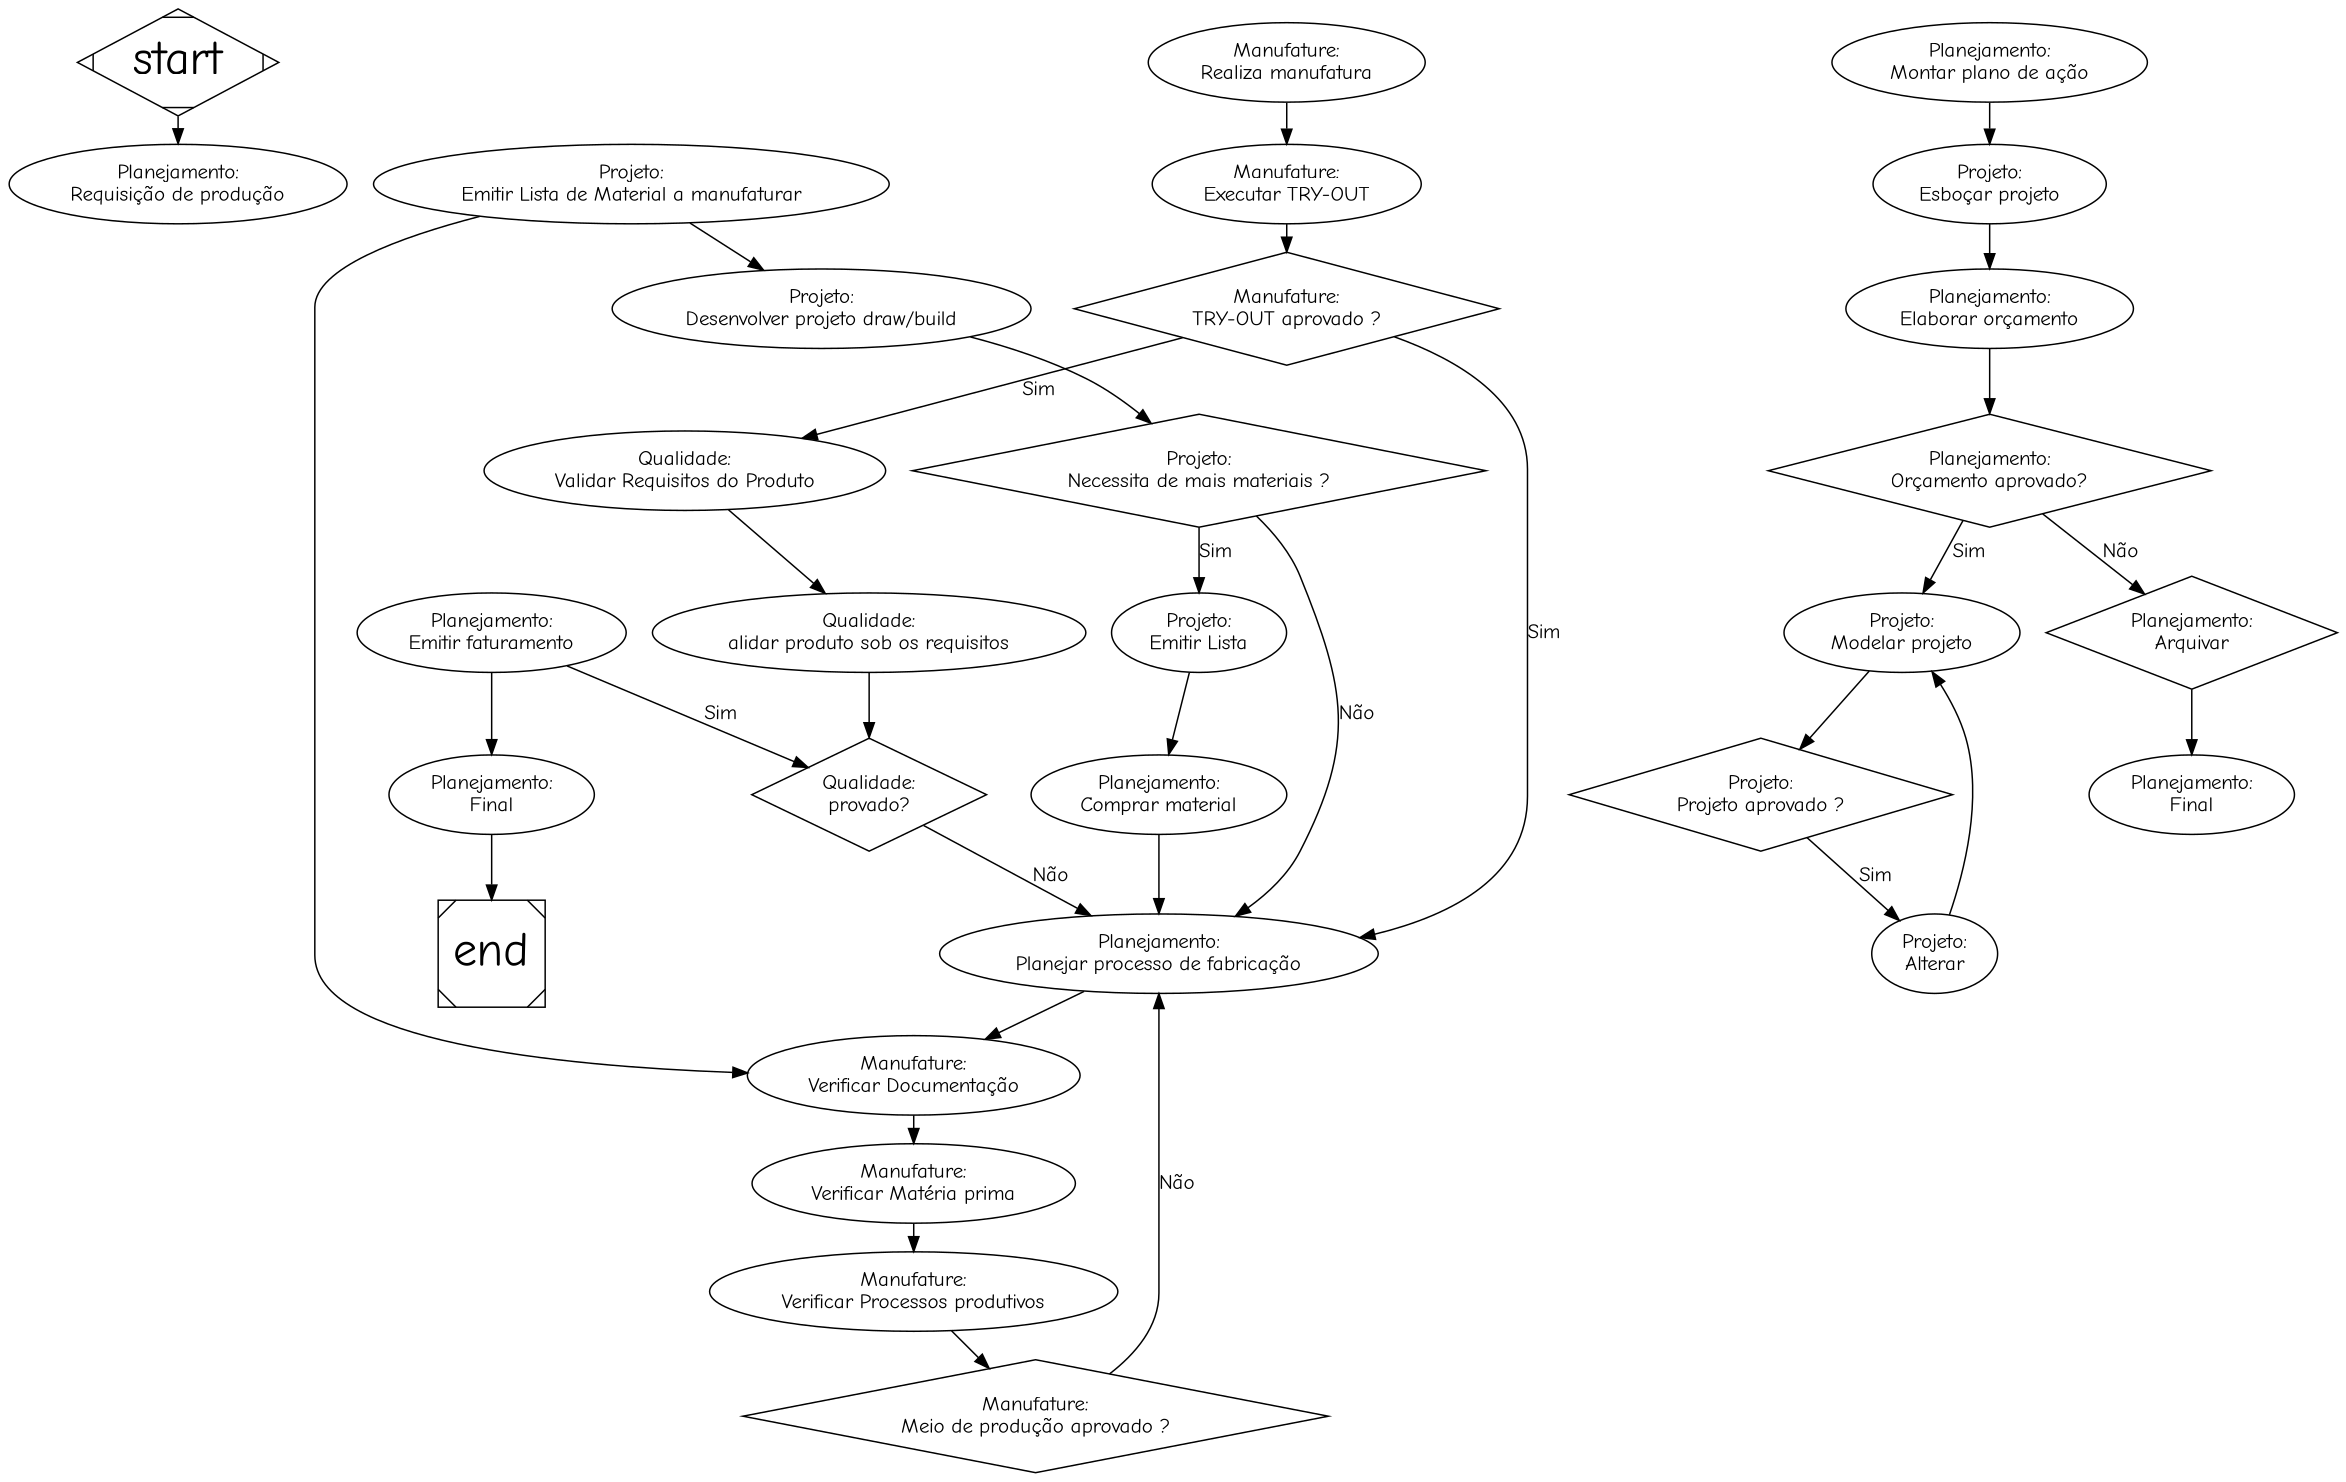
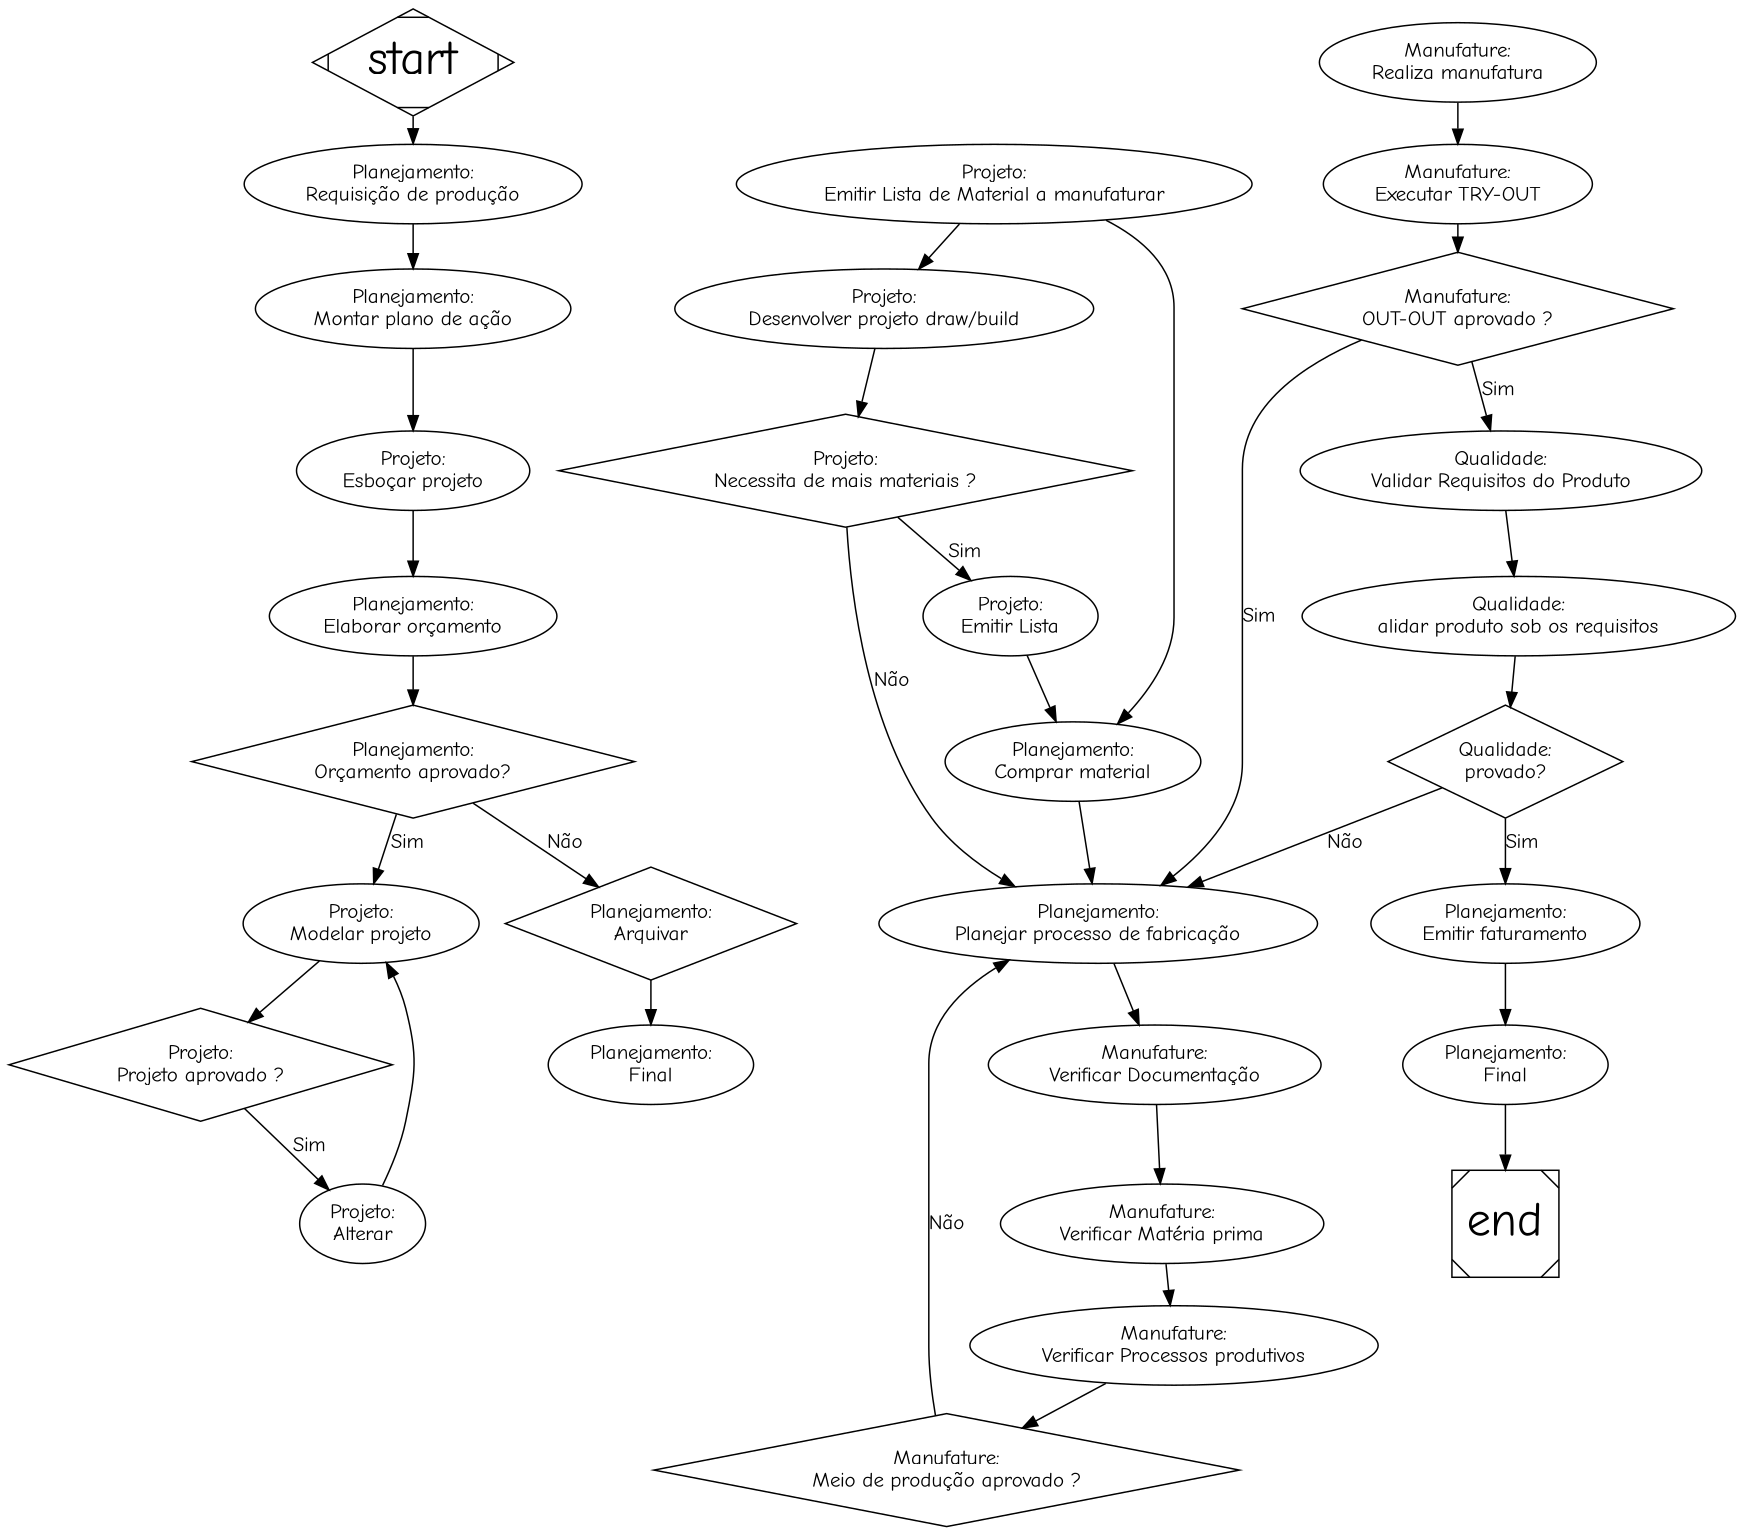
edge "Planejamento: Requisição de produção" -> "Planejamento: Montar plano de ação": added
node "Manufature: TRY-OUT aprovado ?": label "Manufature: TRY-OUT aprovado ?" -> "Manufature: OUT-OUT aprovado ?"
edge "Planejamento: Emitir faturamento" -> "Qualidade: provado?": reversed
edge "Projeto: Emitir Lista de Material a manufaturar" -> "Manufature: Verificar Documentação": now "Projeto: Emitir Lista de Material a manufaturar" -> "Planejamento: Comprar material"
